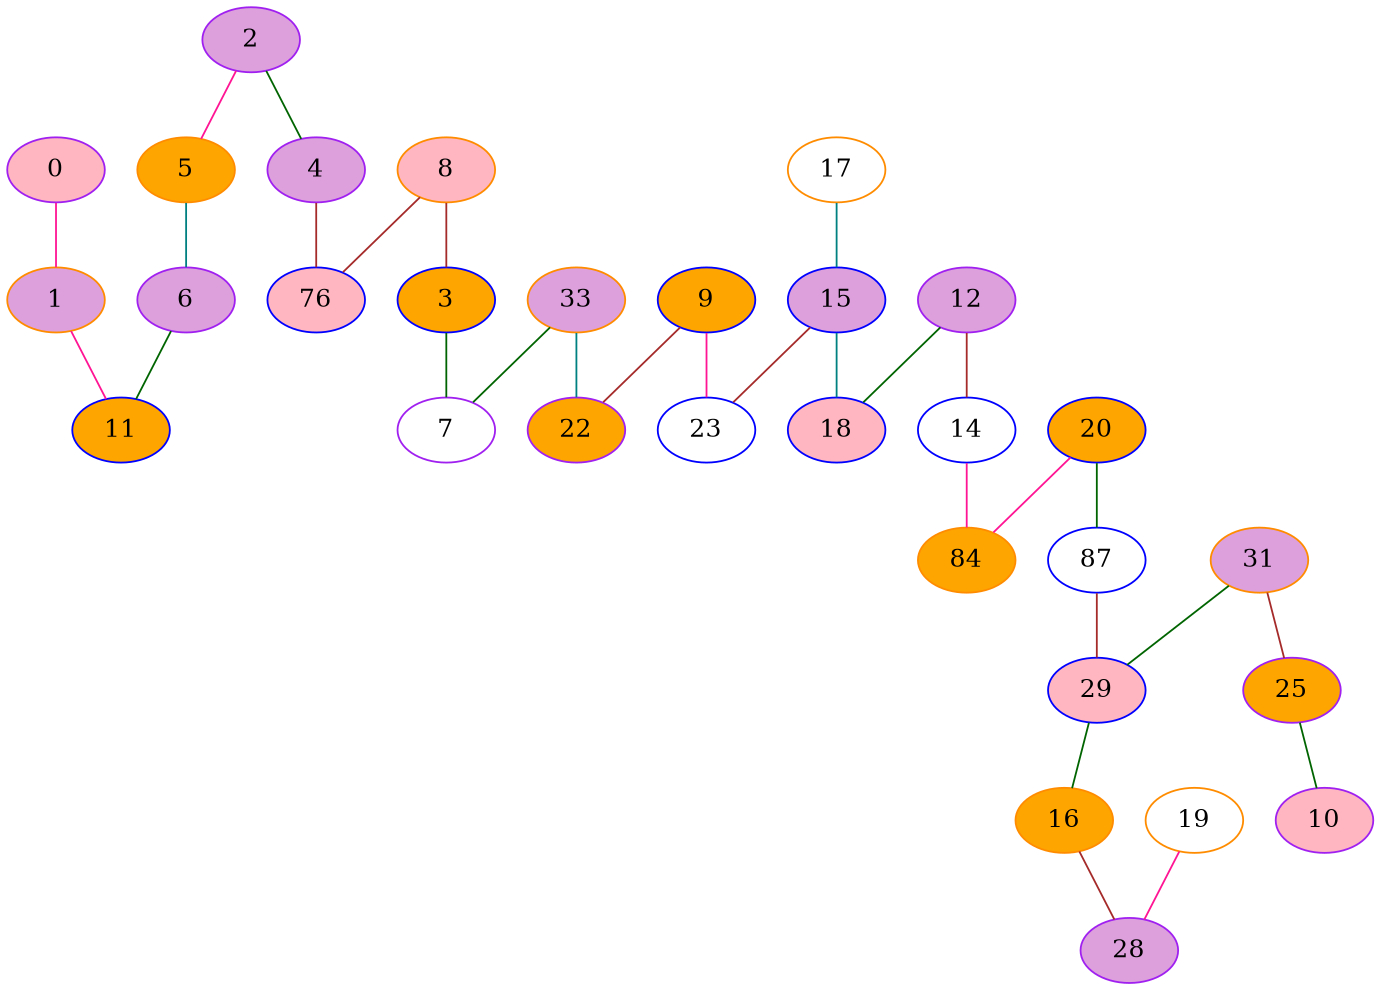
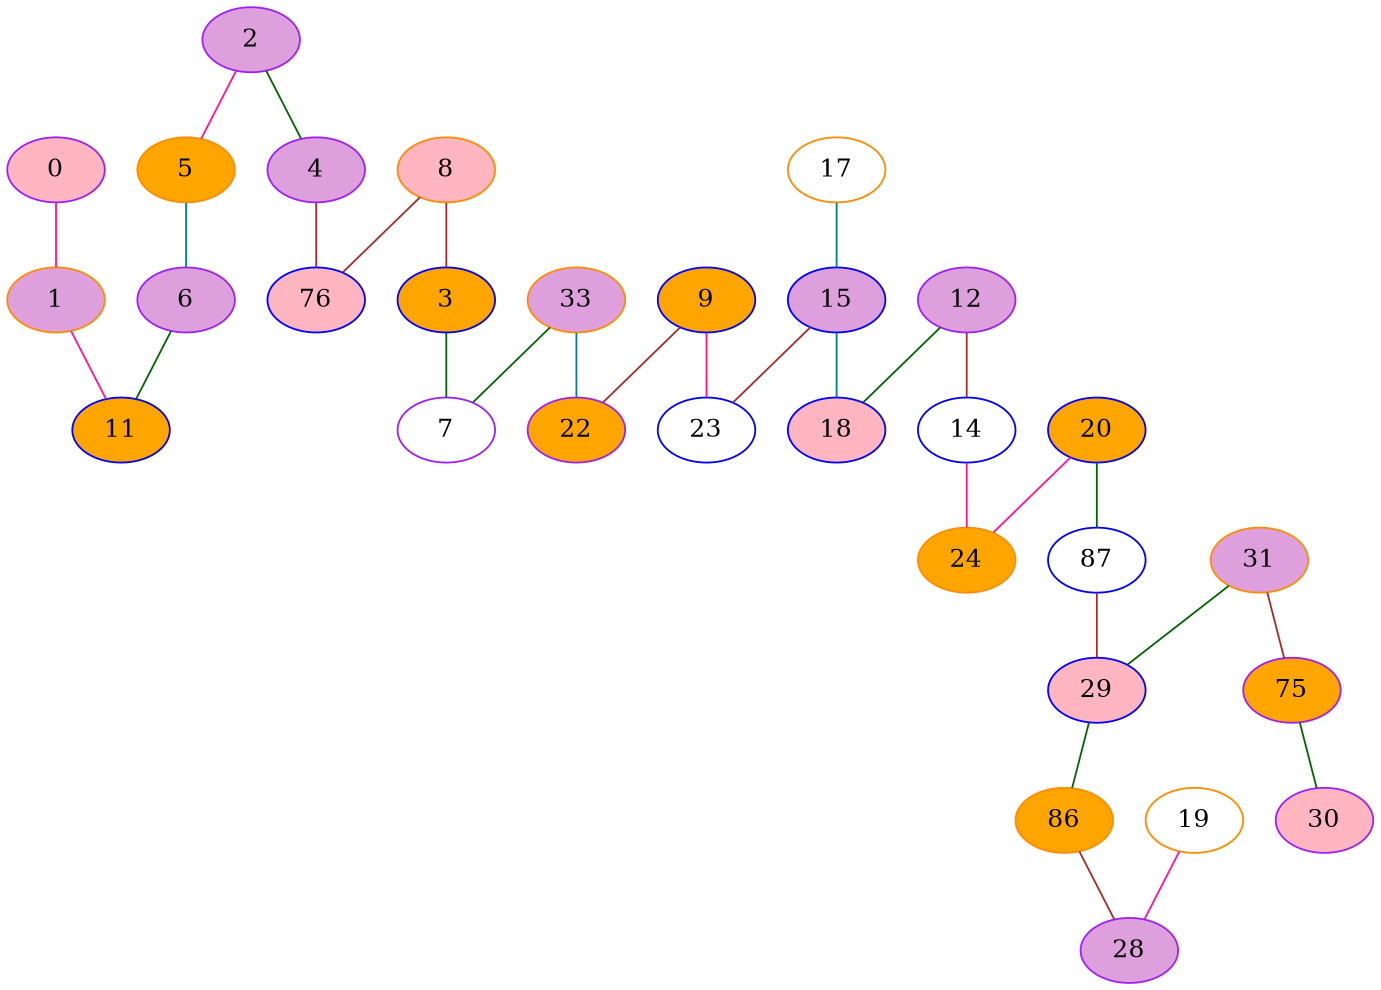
node "84": label "84" -> "24"
node "25": label "25" -> "75"
node "16": label "16" -> "86"
node "10": label "10" -> "30"
